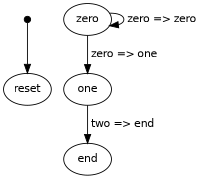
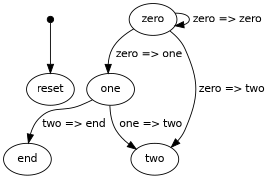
node "two": added
